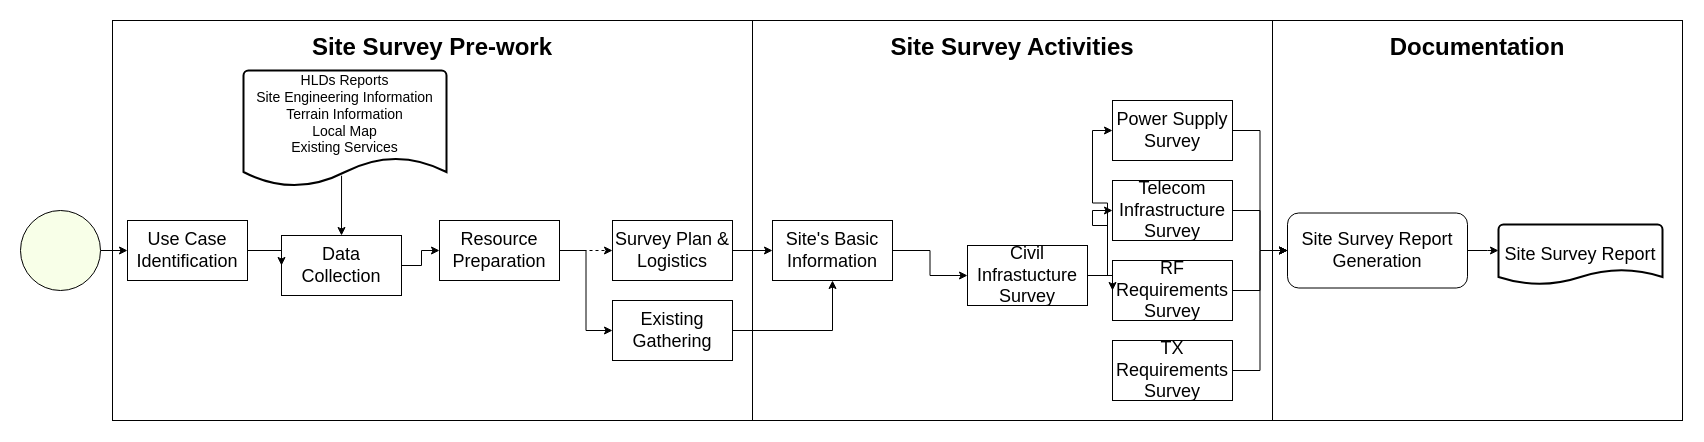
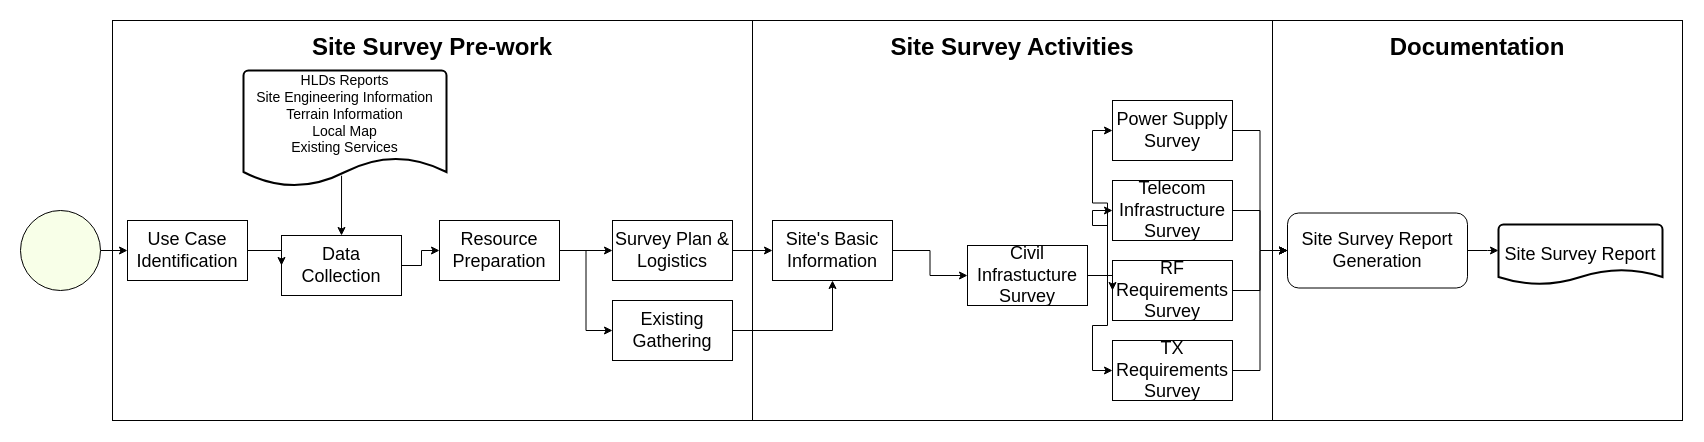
edge "Resource Preparation" -> "Survey Plan & Logistics": style dashed -> solid
edge "Civil Infrastucture Survey" -> "TX Requirements Survey": added
